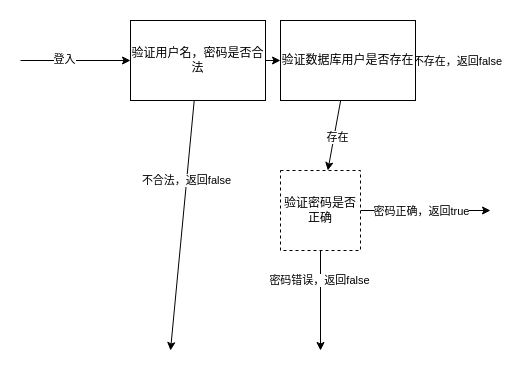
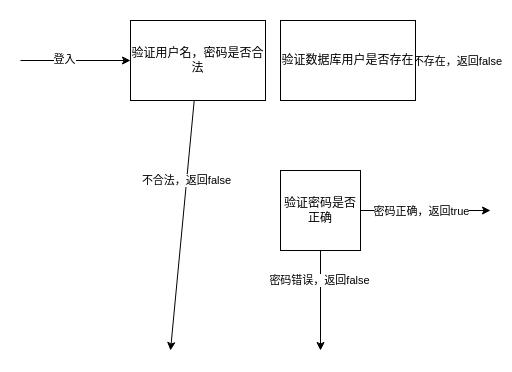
edge "验证用户名，密码是否合法" -> "验证数据库用户是否存在": removed
edge "验证数据库用户是否存在" -> "验证密码是否正确": removed, label "存在"
node "验证密码是否正确": style dashed -> solid
